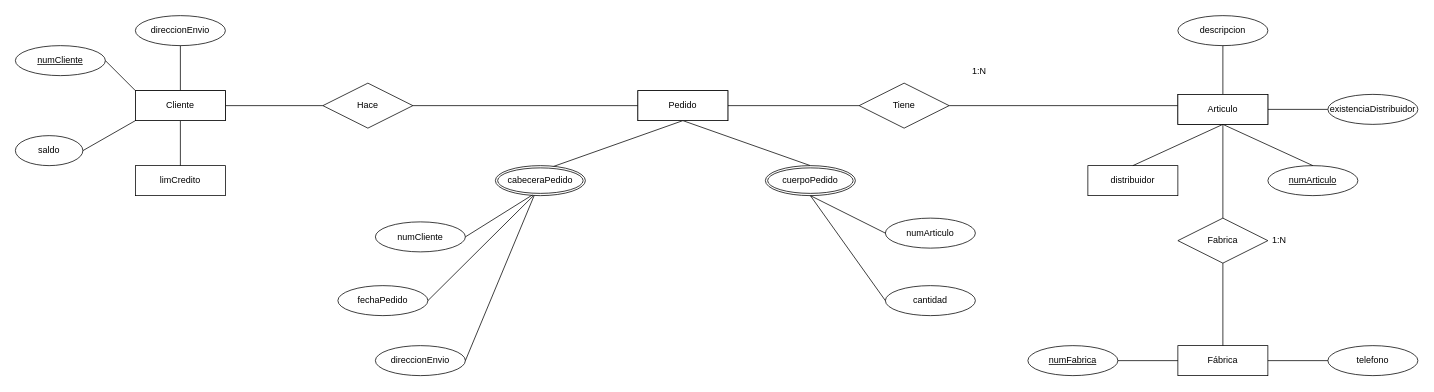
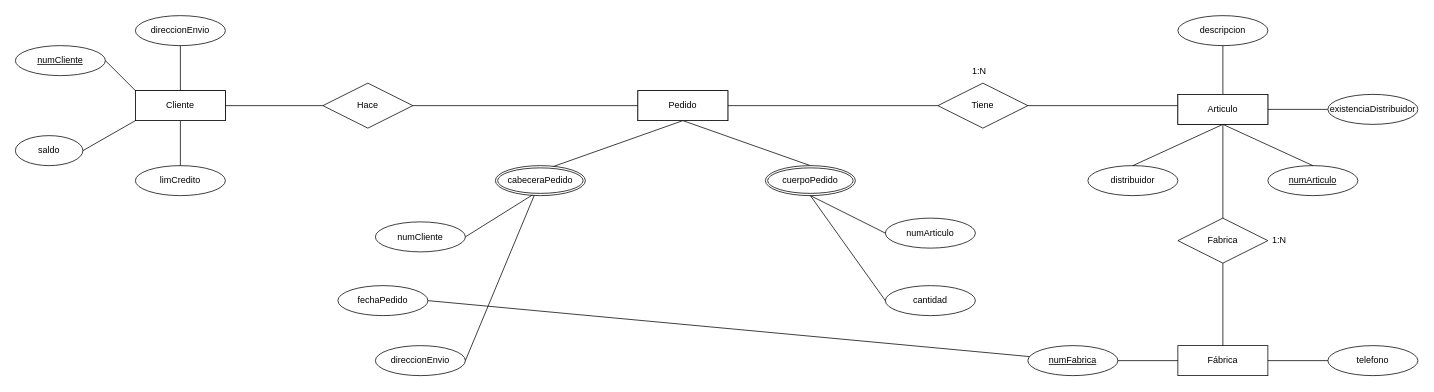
node "Tiene": moved (904, 105) -> (983, 105)
node "limCredito": shape rectangle -> ellipse
node "distribuidor": shape rectangle -> ellipse
edge "cabeceraPedido" -- "fechaPedido": now "numFabrica" -- "fechaPedido"
